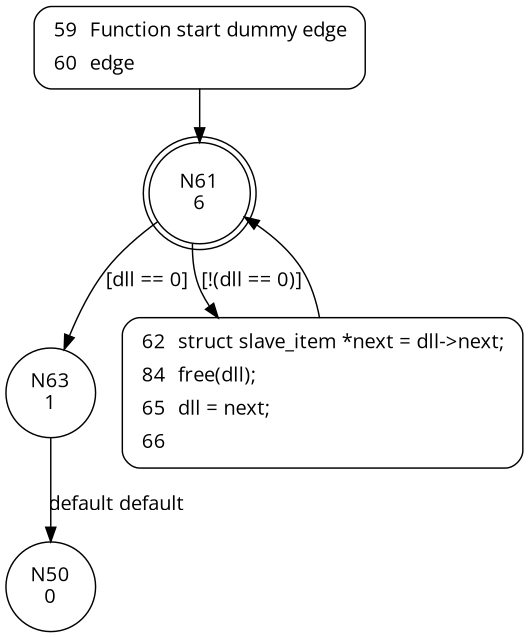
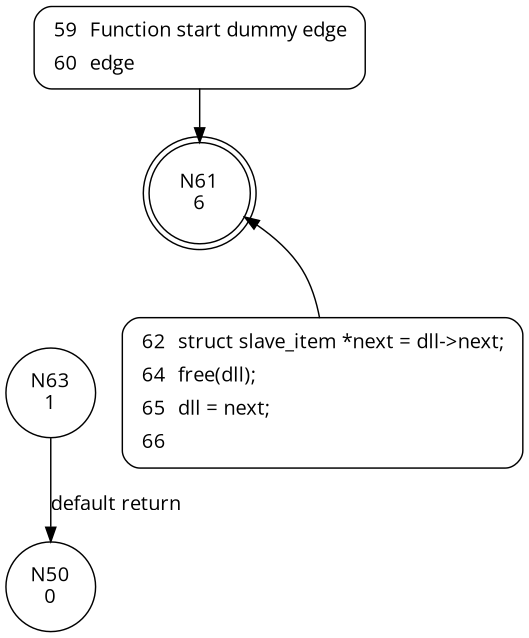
edge "N61 6" -> "N63 1": removed, label "[dll == 0]"
edge "N61 6" -> "62": removed, label "[!(dll == 0)]"
node "62": text "84" -> "64"
edge "N63 1" -> "N50 0": label "default default" -> "default return"
